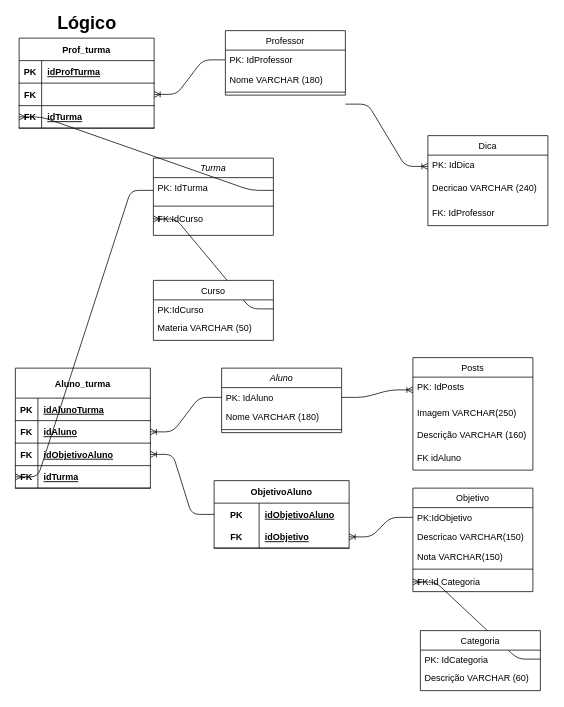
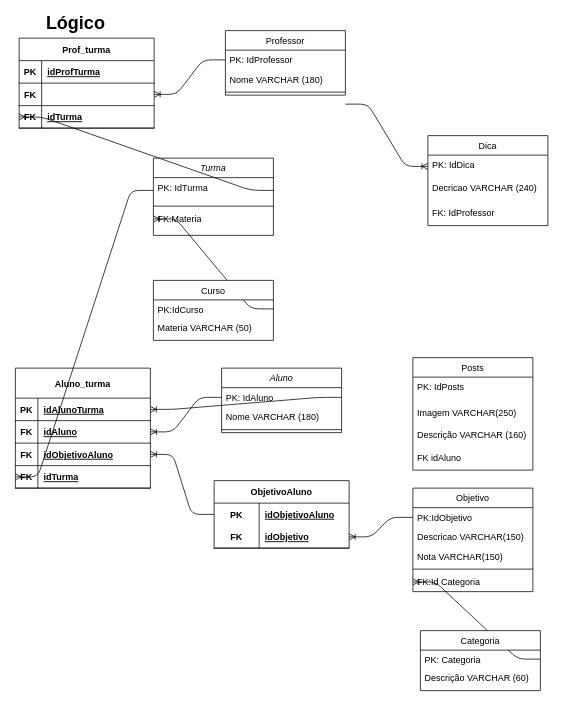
node "Lógico": moved (87, 23) -> (75, 23)
node "FK:IdCurso": label "FK:IdCurso" -> "FK:Materia"
edge "PK: IdAluno" -> "PK: IdPosts": now "PK: IdAluno" -> "idAlunoTurma"
node "PK: IdCategoria": label "PK: IdCategoria" -> "PK: Categoria"
